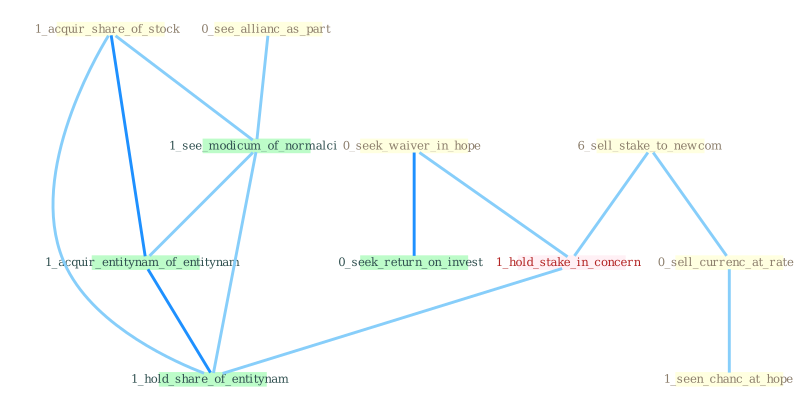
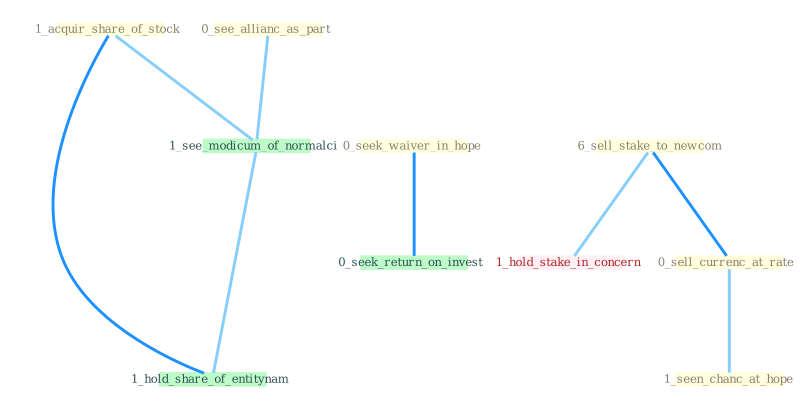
edge "6_sell_stake_to_newcom" -- "0_sell_currenc_at_rate": color #87cefa -> #1e90ff
edge "0_seek_waiver_in_hope" -- "1_hold_stake_in_concern": removed
edge "1_acquir_share_of_stock" -- "1_hold_share_of_entitynam": color #87cefa -> #1e90ff
node "1_acquir_entitynam_of_entitynam": removed
edge "1_hold_stake_in_concern" -- "1_hold_share_of_entitynam": removed
